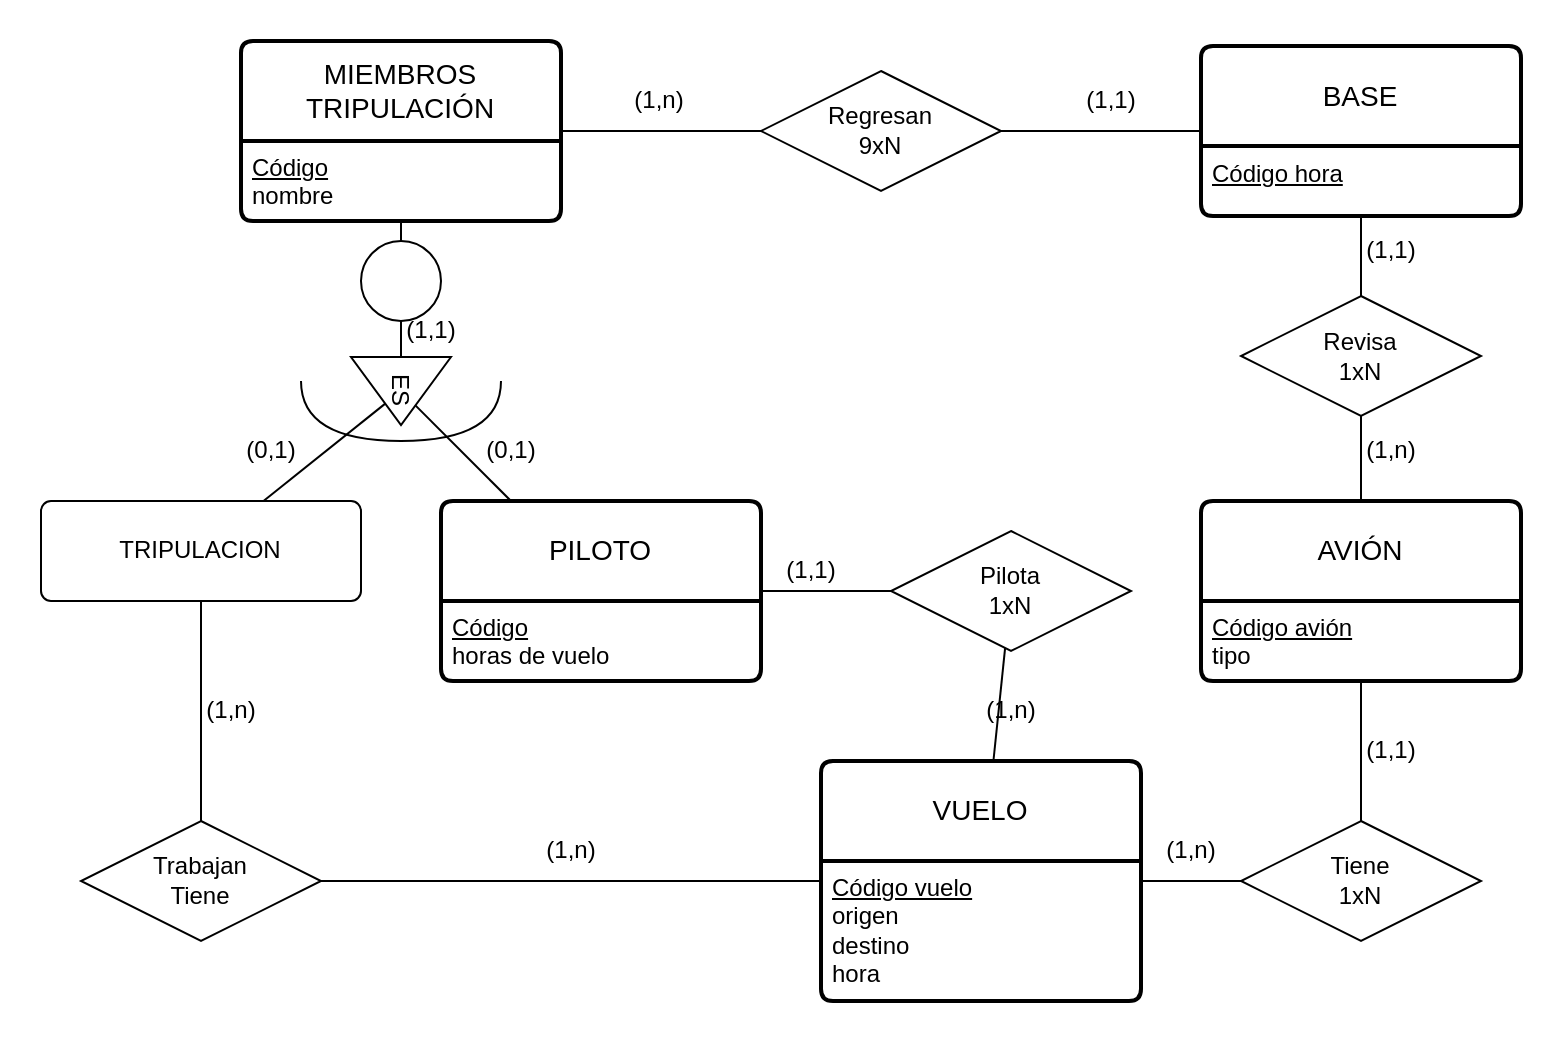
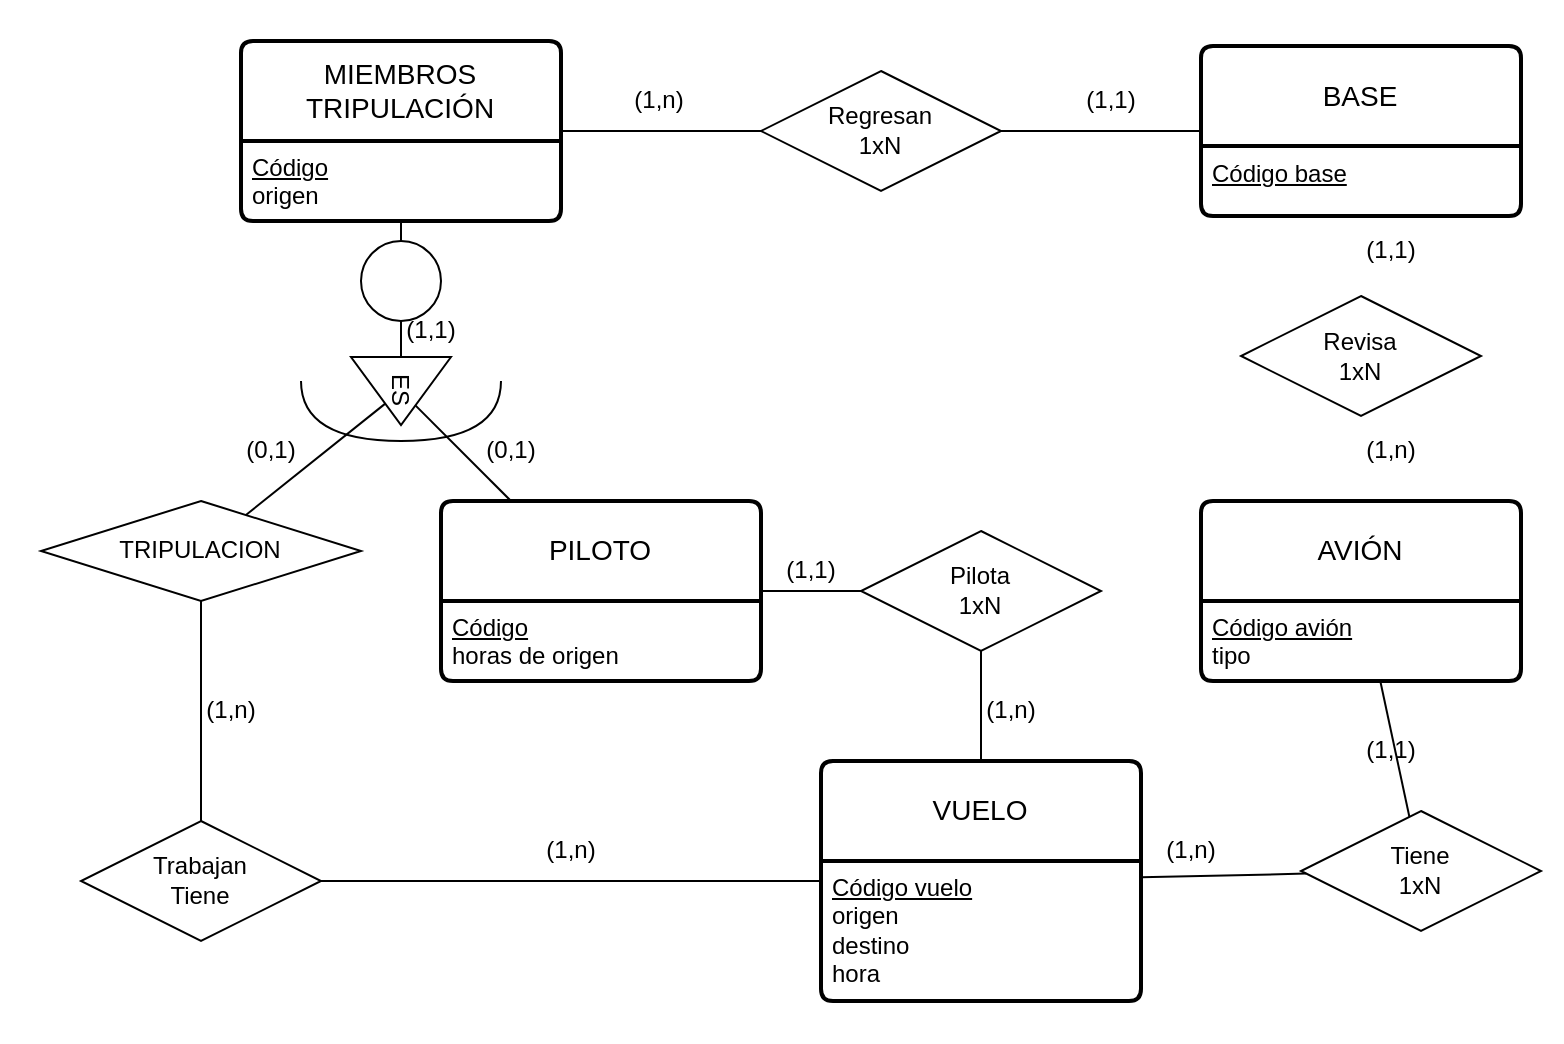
node "Regresan 9xN": label "Regresan 9xN" -> "Regresan 1xN"
node "Código hora": label "Código hora" -> "Código base"
node "Código nombre": label "Código nombre" -> "Código origen"
edge "BASE" -- "Revisa 1xN": removed
edge "Revisa 1xN" -- "AVIÓN": removed
node "TRIPULACION": shape rounded rectangle -> diamond
node "Pilota 1xN": moved (1011, 591) -> (981, 591)
node "Código horas de vuelo": label "Código horas de vuelo" -> "Código horas de origen"
node "Tiene 1xN": moved (1361, 881) -> (1421, 871)
